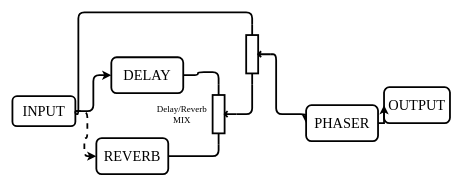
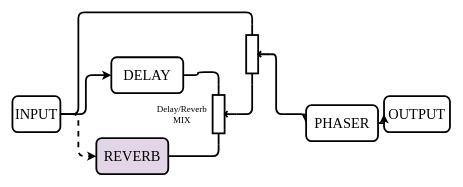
node "OUTPUT": moved (417, 105) -> (417, 114)
node "INPUT": size 63x30 -> 48x36
node "REVERB": fillcolor #ffffff -> #e1d5e7
